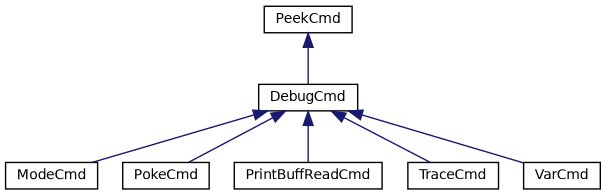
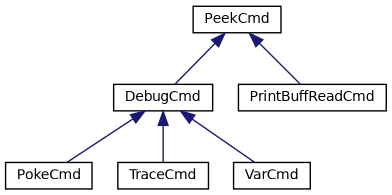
edge "PrintBuffReadCmd" -> "DebugCmd": now "PrintBuffReadCmd" -> "PeekCmd"
node "ModeCmd": removed
